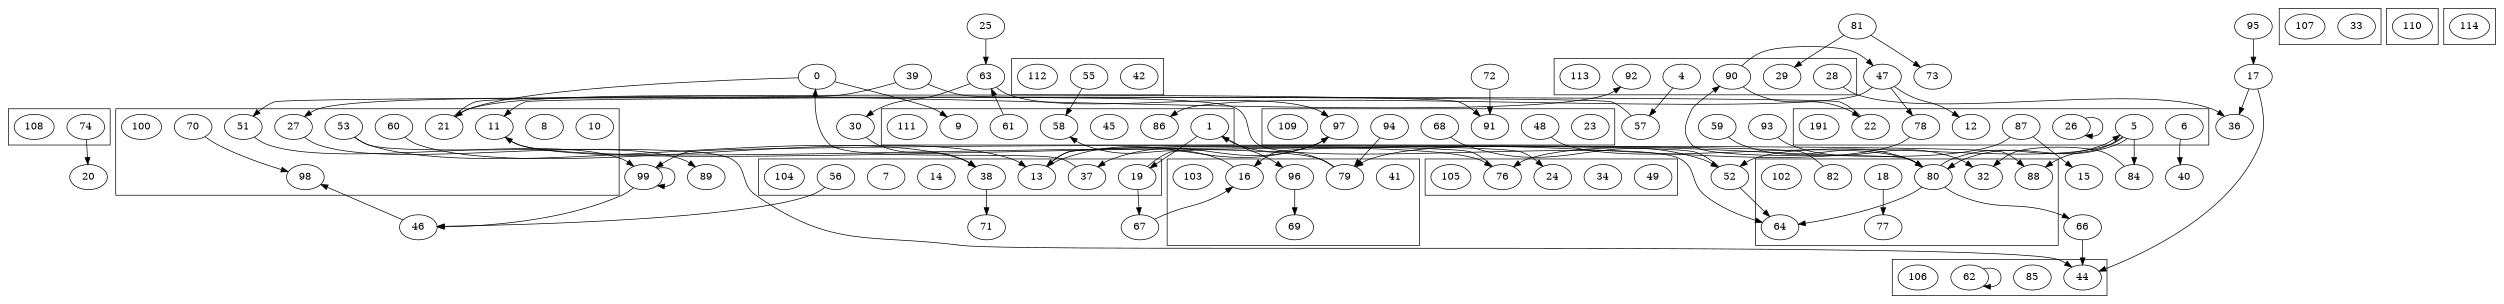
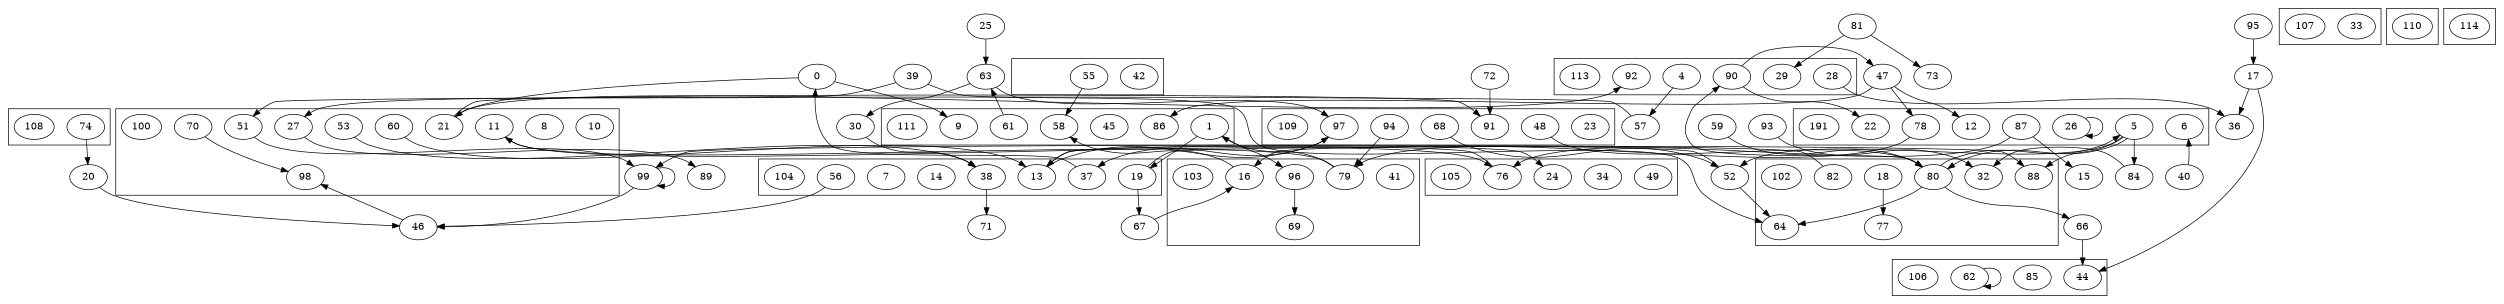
node "112": removed
edge "22" -> "11": removed
edge "6" -> "40": reversed
edge "20" -> "46": added
edge "53" -> "44": removed
